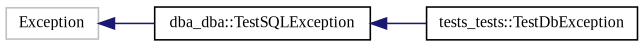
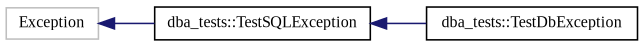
node "dba_dba::TestSQLException": label "dba_dba::TestSQLException" -> "dba_tests::TestSQLException"
node "tests_tests::TestDbException": label "tests_tests::TestDbException" -> "dba_tests::TestDbException"
